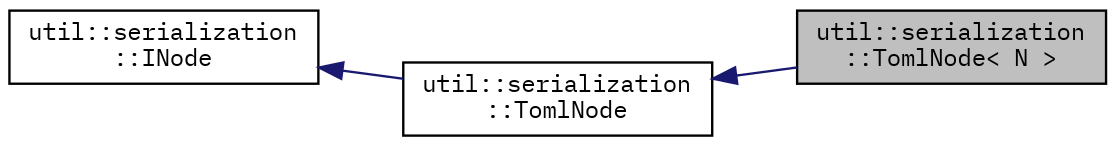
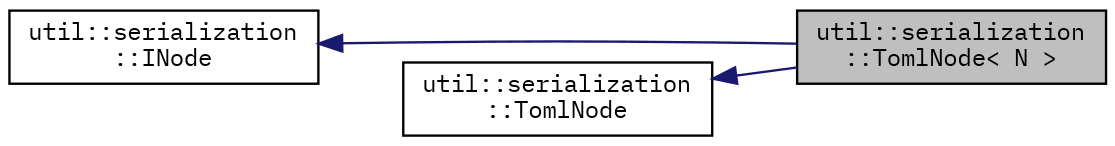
edge "util::serialization ::TomlNode" -> "util::serialization ::INode": now "util::serialization ::TomlNode< N >" -> "util::serialization ::INode"
